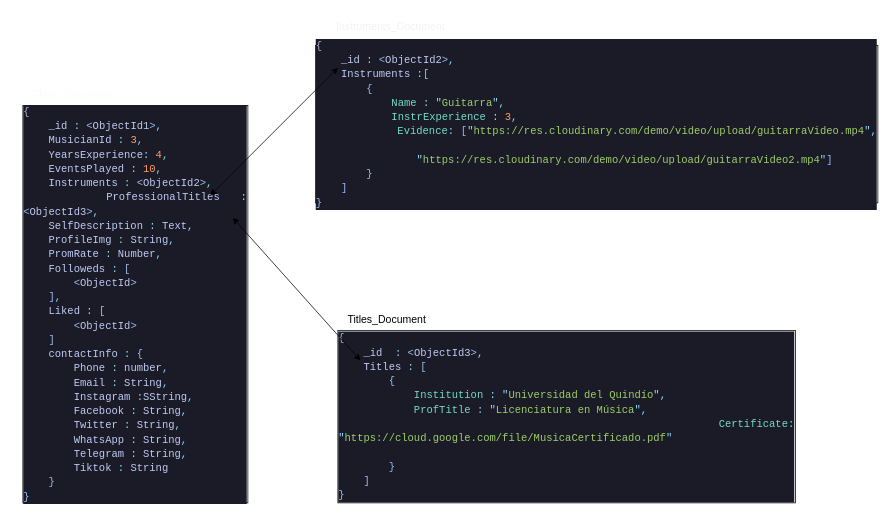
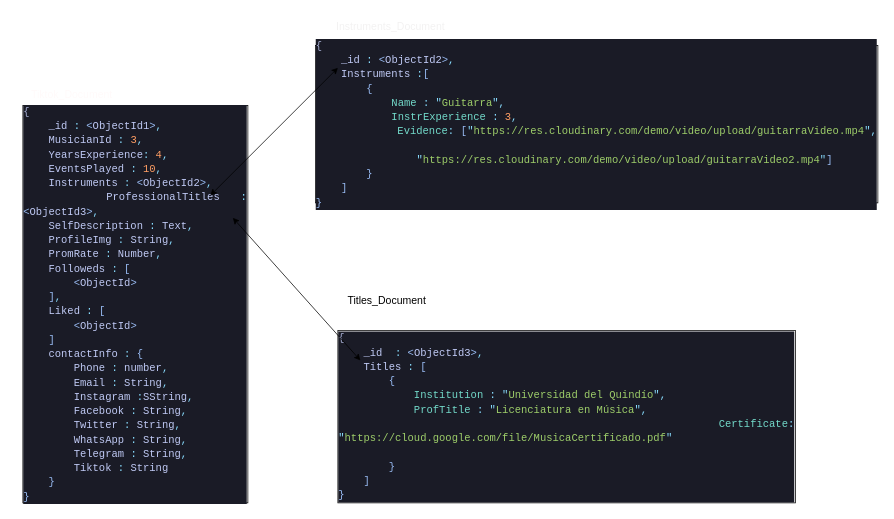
node "Titles_Document": moved (387, 319) -> (387, 300)
